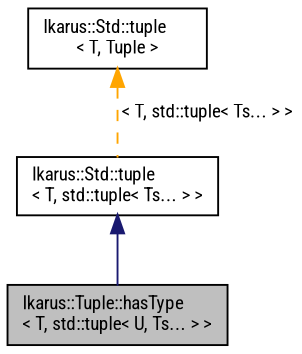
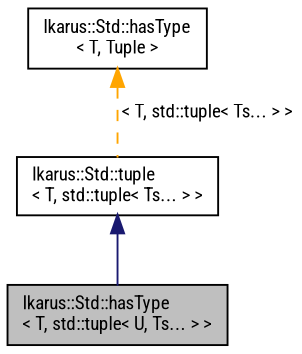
node "Ikarus::Std::tuple < T, Tuple >": label "Ikarus::Std::tuple < T, Tuple >" -> "Ikarus::Std::hasType < T, Tuple >"
node "Ikarus::Tuple::hasType < T, std::tuple< U, Ts... > >": label "Ikarus::Tuple::hasType < T, std::tuple< U, Ts... > >" -> "Ikarus::Std::hasType < T, std::tuple< U, Ts... > >"
